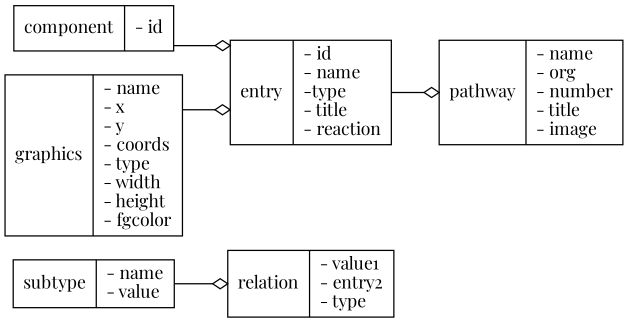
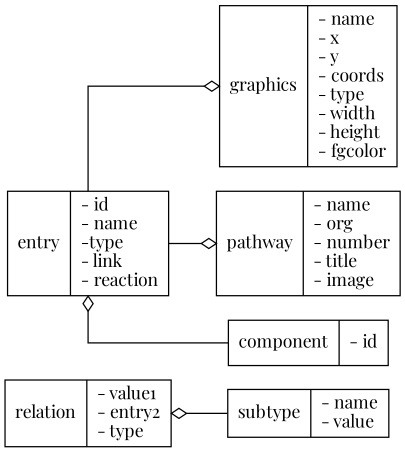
edge "graphics" -> "entry": reversed
node "entry": text "- title" -> "- link"
